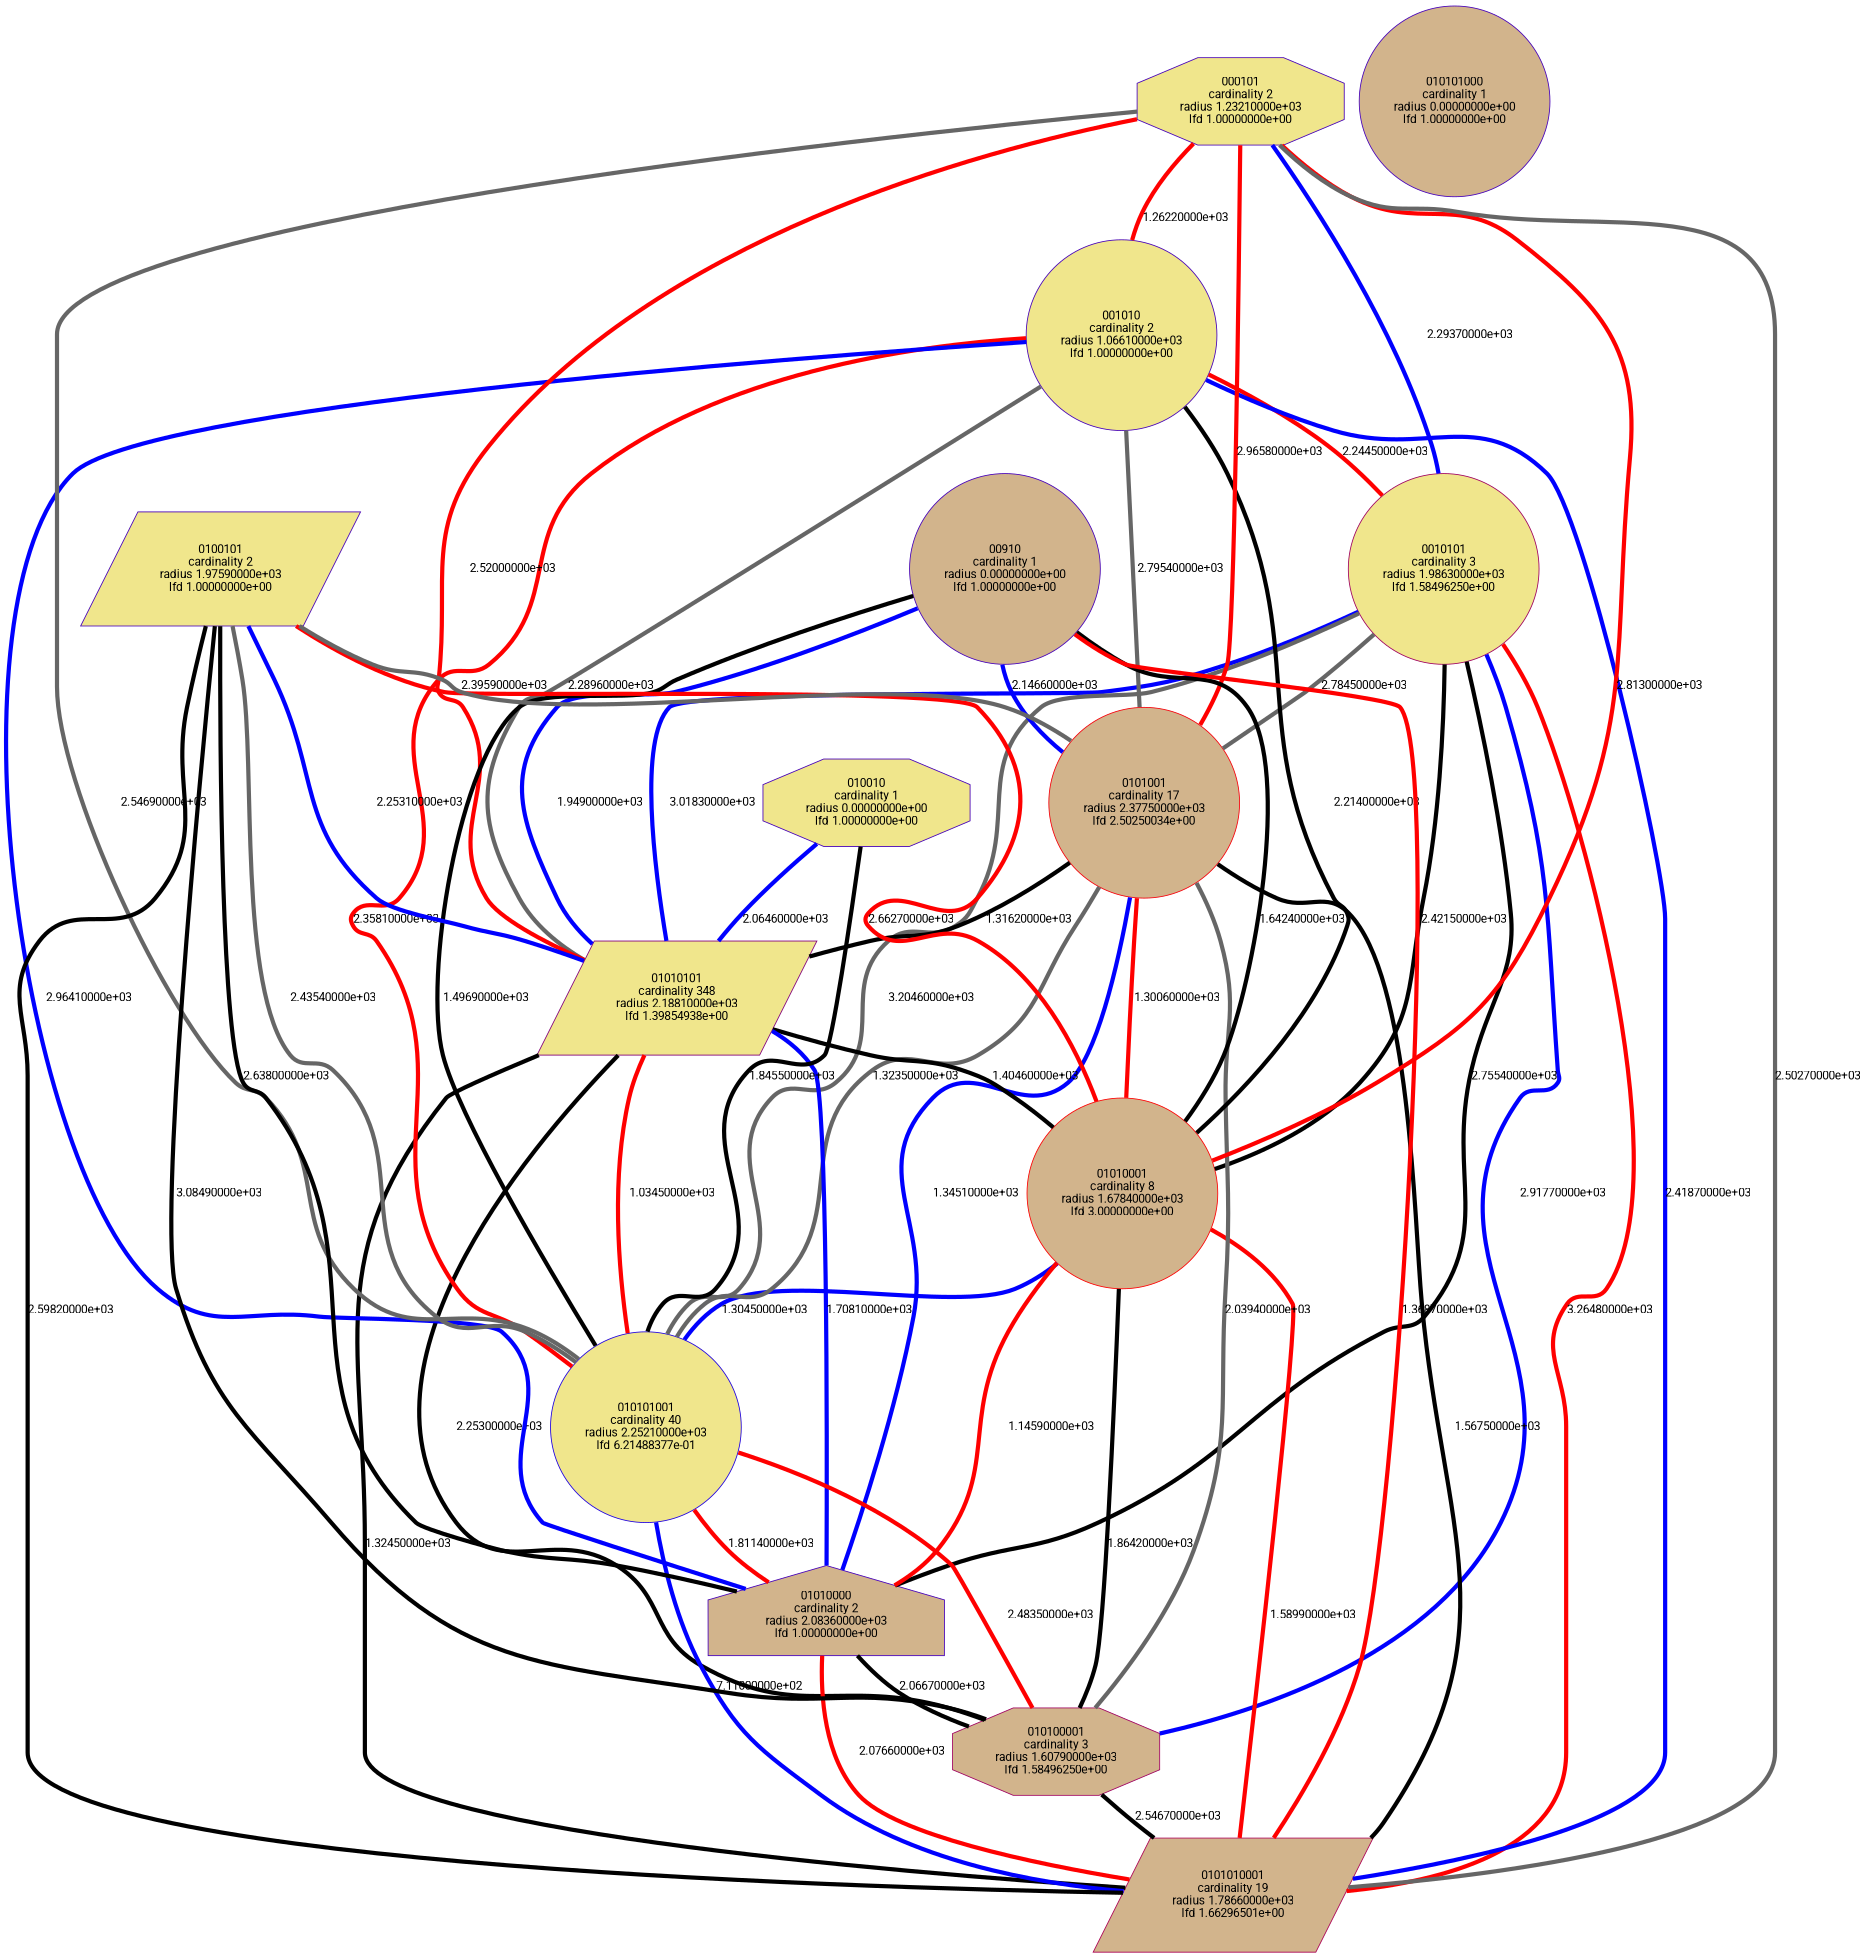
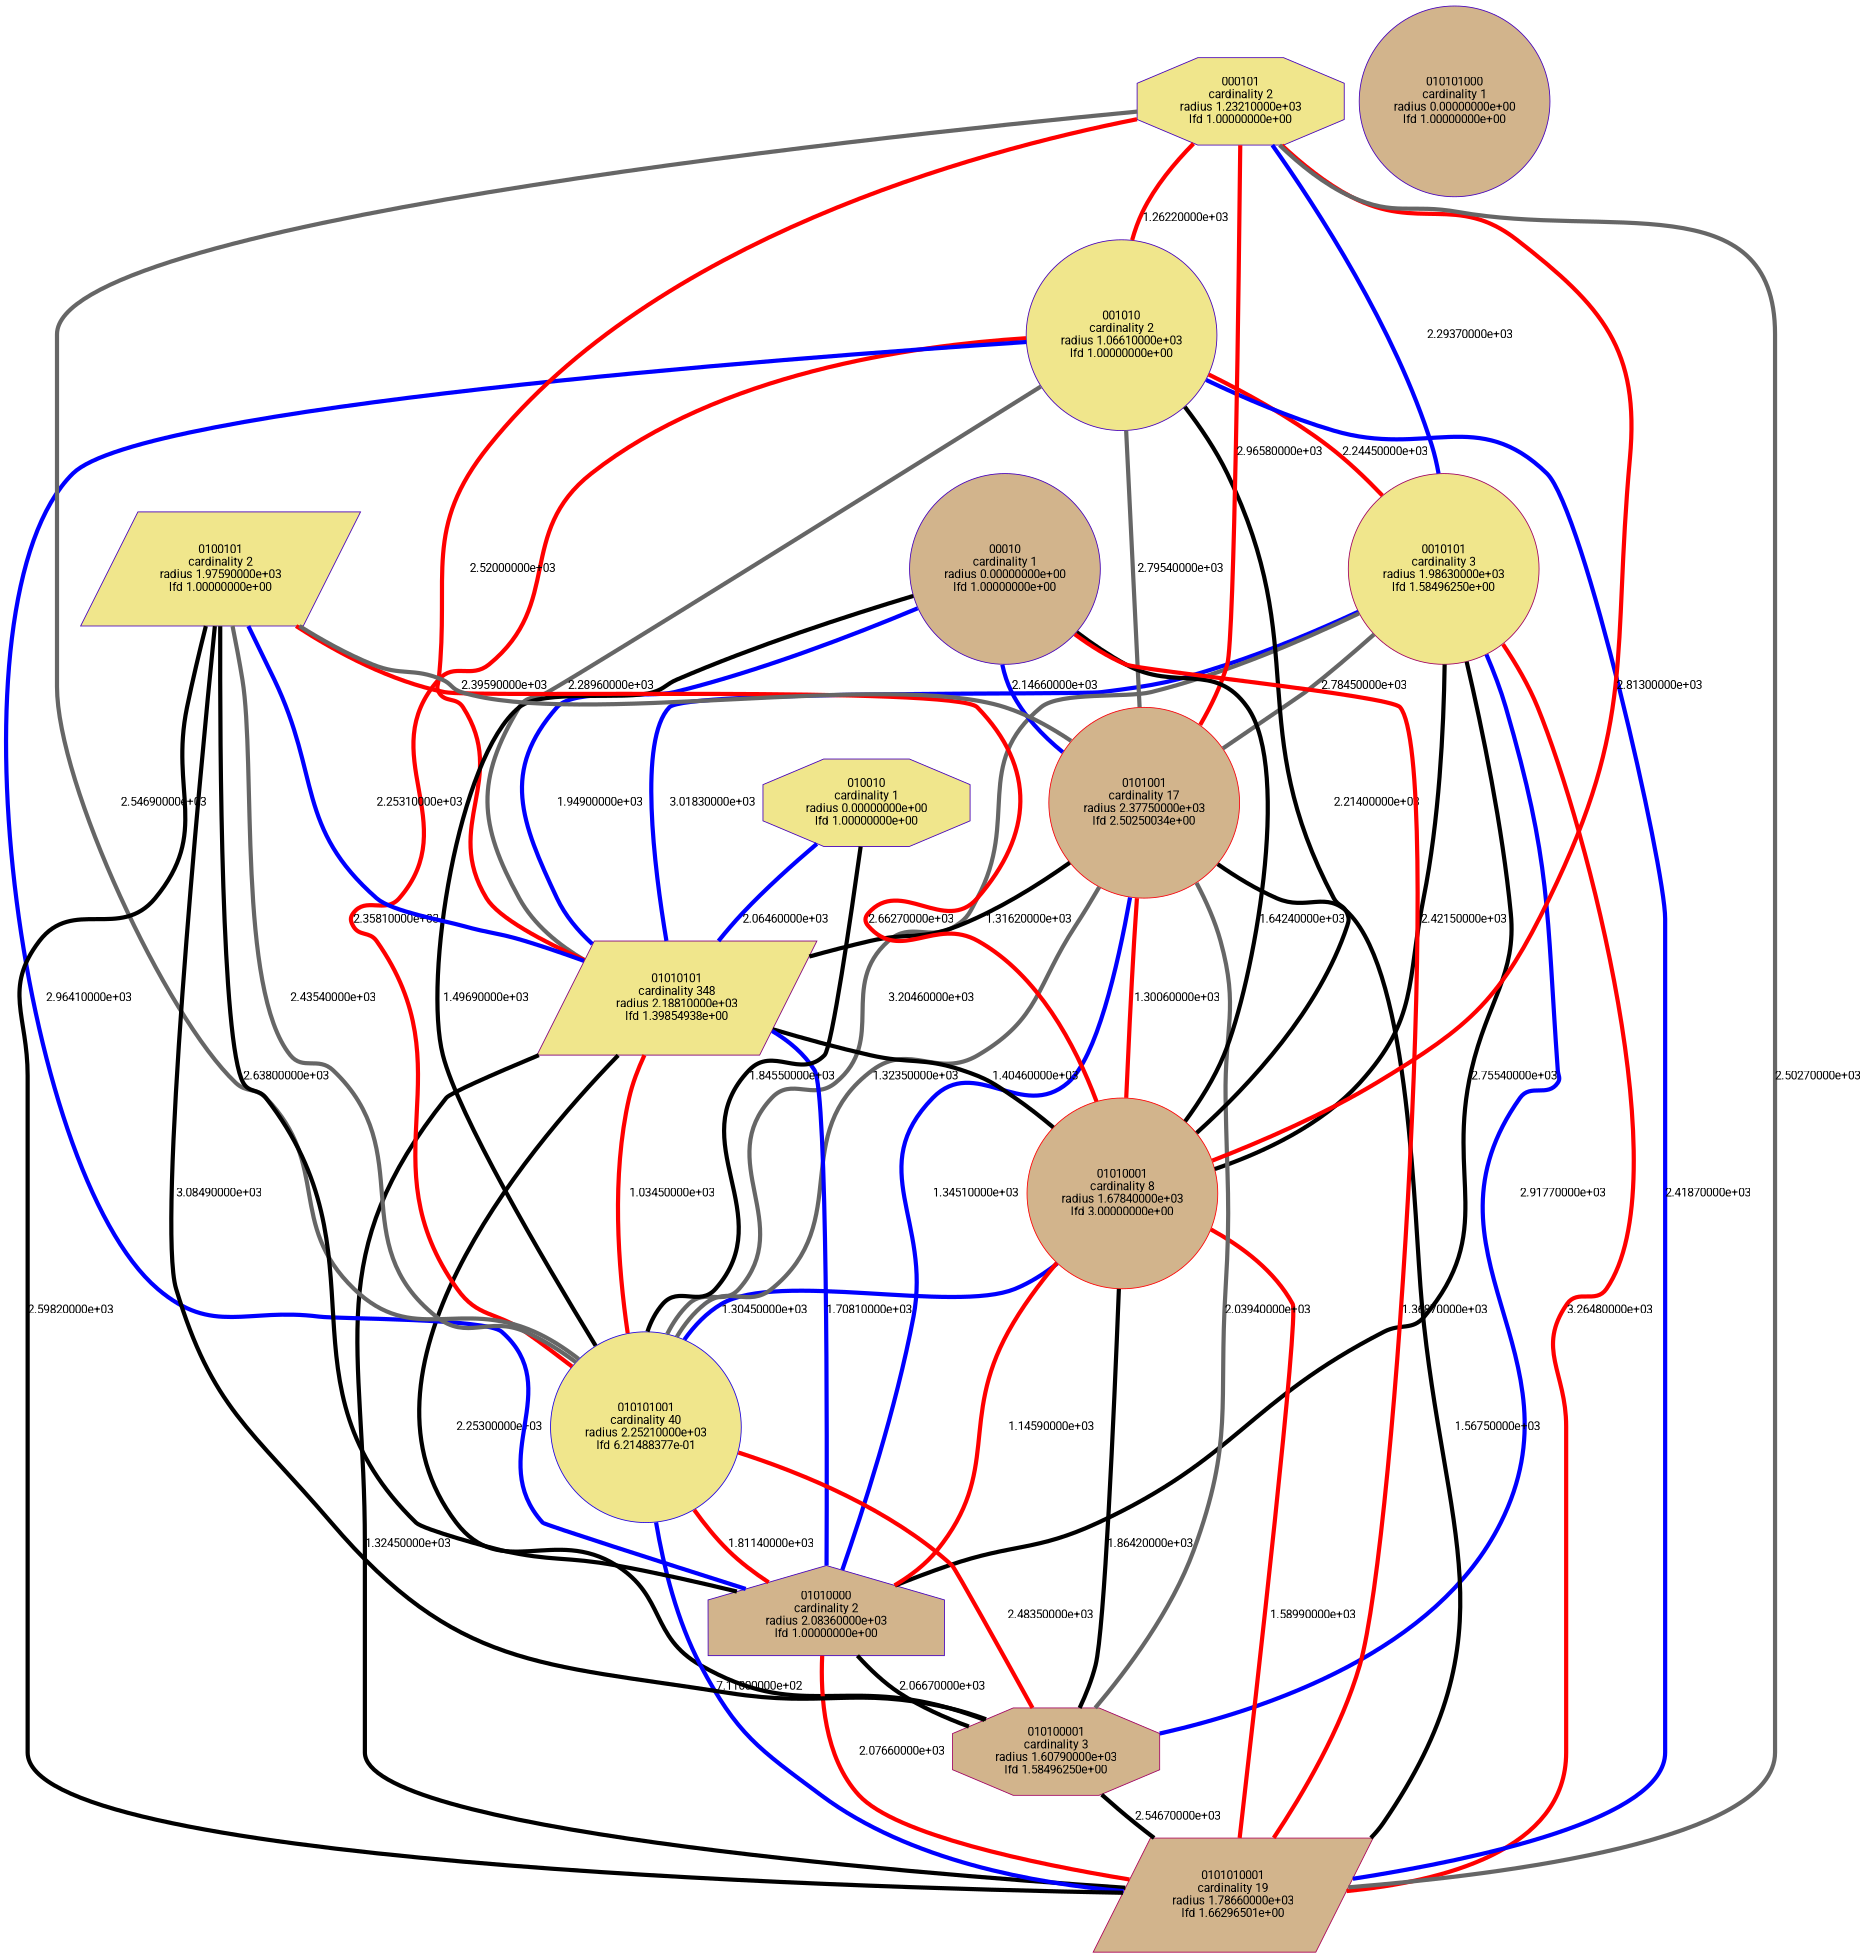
node "00910 cardinality 1 radius 0.00000000e+00 lfd 1.00000000e+00": label "00910 cardinality 1 radius 0.00000000e+00 lfd 1.00000000e+00" -> "00010 cardinality 1 radius 0.00000000e+00 lfd 1.00000000e+00"
